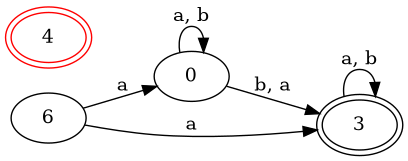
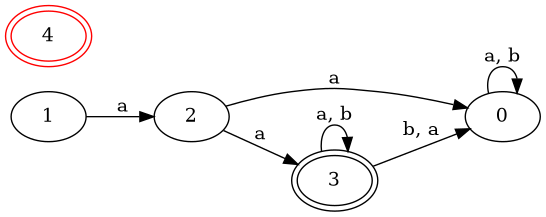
edge "0" -> "3": reversed
node "1": added
node "6": label "6" -> "2"
